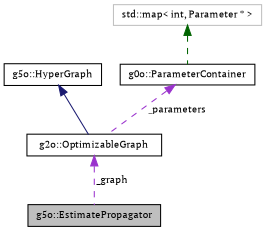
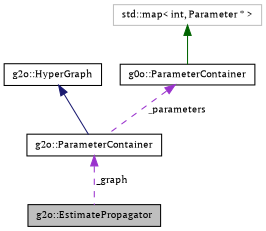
edge "g0o::ParameterContainer" -> "std::map< int, Parameter * >": style dashed -> solid
node "g5o::HyperGraph": label "g5o::HyperGraph" -> "g2o::HyperGraph"
node "g2o::OptimizableGraph": label "g2o::OptimizableGraph" -> "g2o::ParameterContainer"
node "g5o::EstimatePropagator": label "g5o::EstimatePropagator" -> "g2o::EstimatePropagator"
